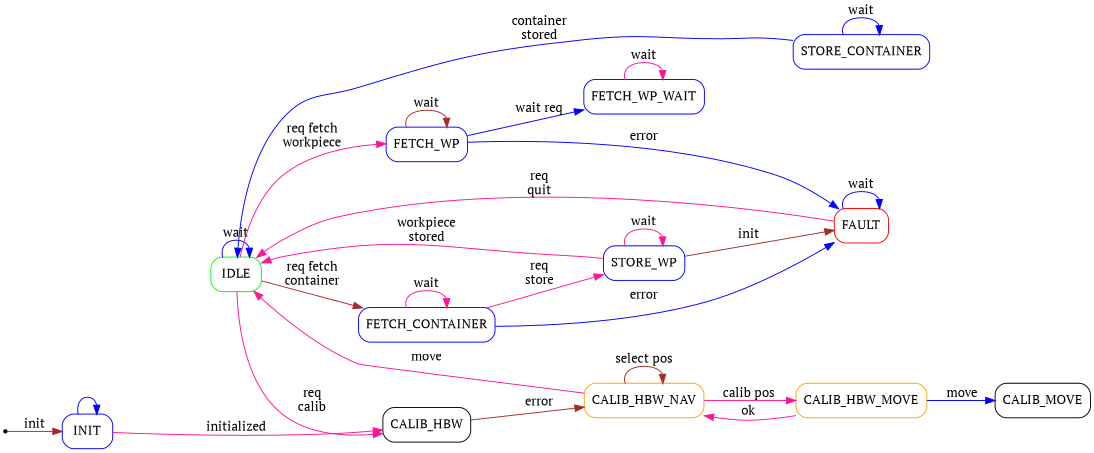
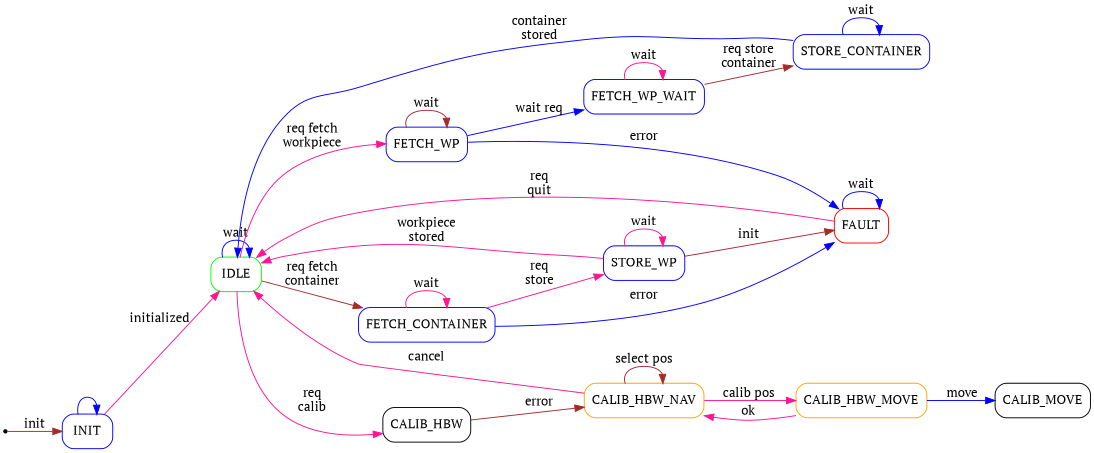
edge "FETCH_WP_WAIT" -> "STORE_CONTAINER": added, label "req store container"
edge "CALIB_HBW_NAV" -> "IDLE": label "move" -> "cancel"
edge "INIT" -> "CALIB_HBW": now "INIT" -> "IDLE"
